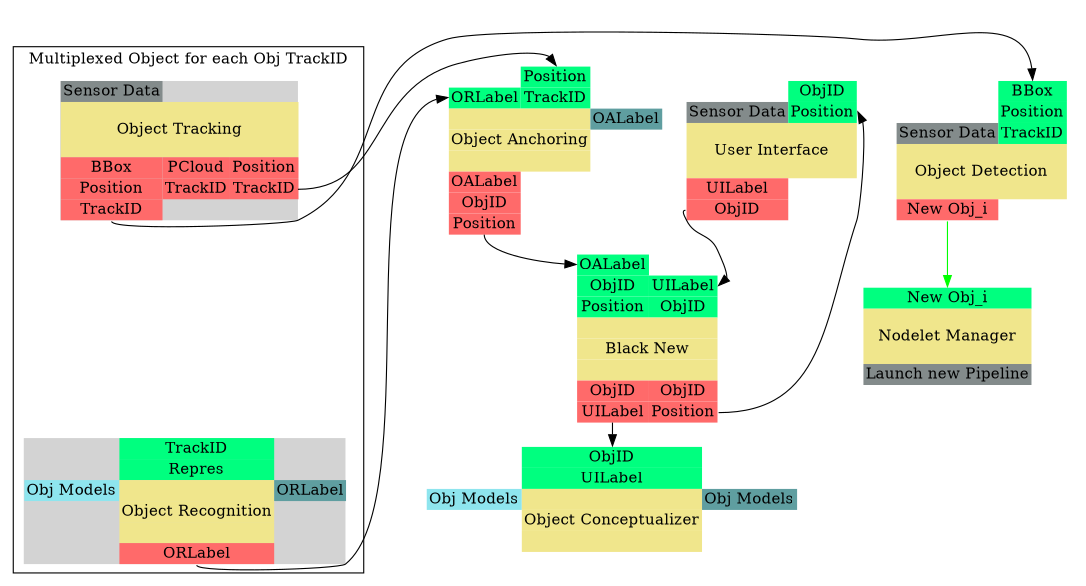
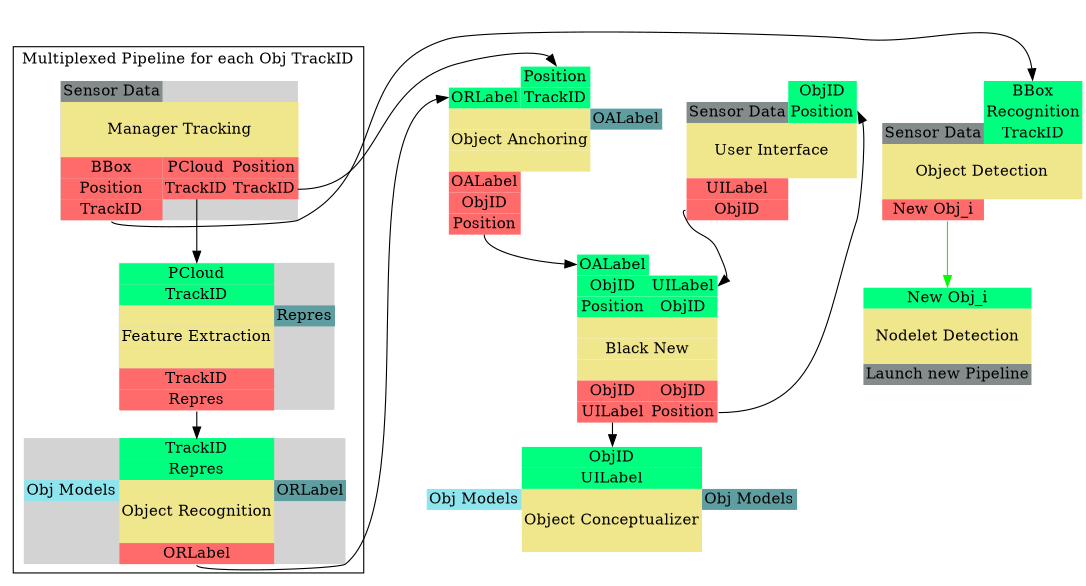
cluster "Multiplexed Object for each Obj TrackID": label "Multiplexed Object for each Obj TrackID" -> "Multiplexed Pipeline for each Obj TrackID"
node "BBox": text "Position" -> "Recognition"
node "Sensor Data": text "Object Tracking" -> "Manager Tracking"
node "PCloud": added
node "New Obj_i": text "Nodelet Manager" -> "Nodelet Detection"
